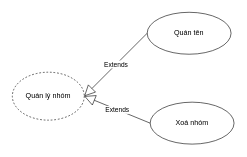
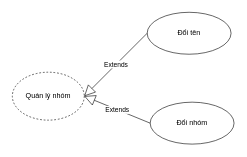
node "Quán tên": label "Quán tên" -> "Đổi tên"
node "Xoá nhóm": label "Xoá nhóm" -> "Đổi nhóm"
